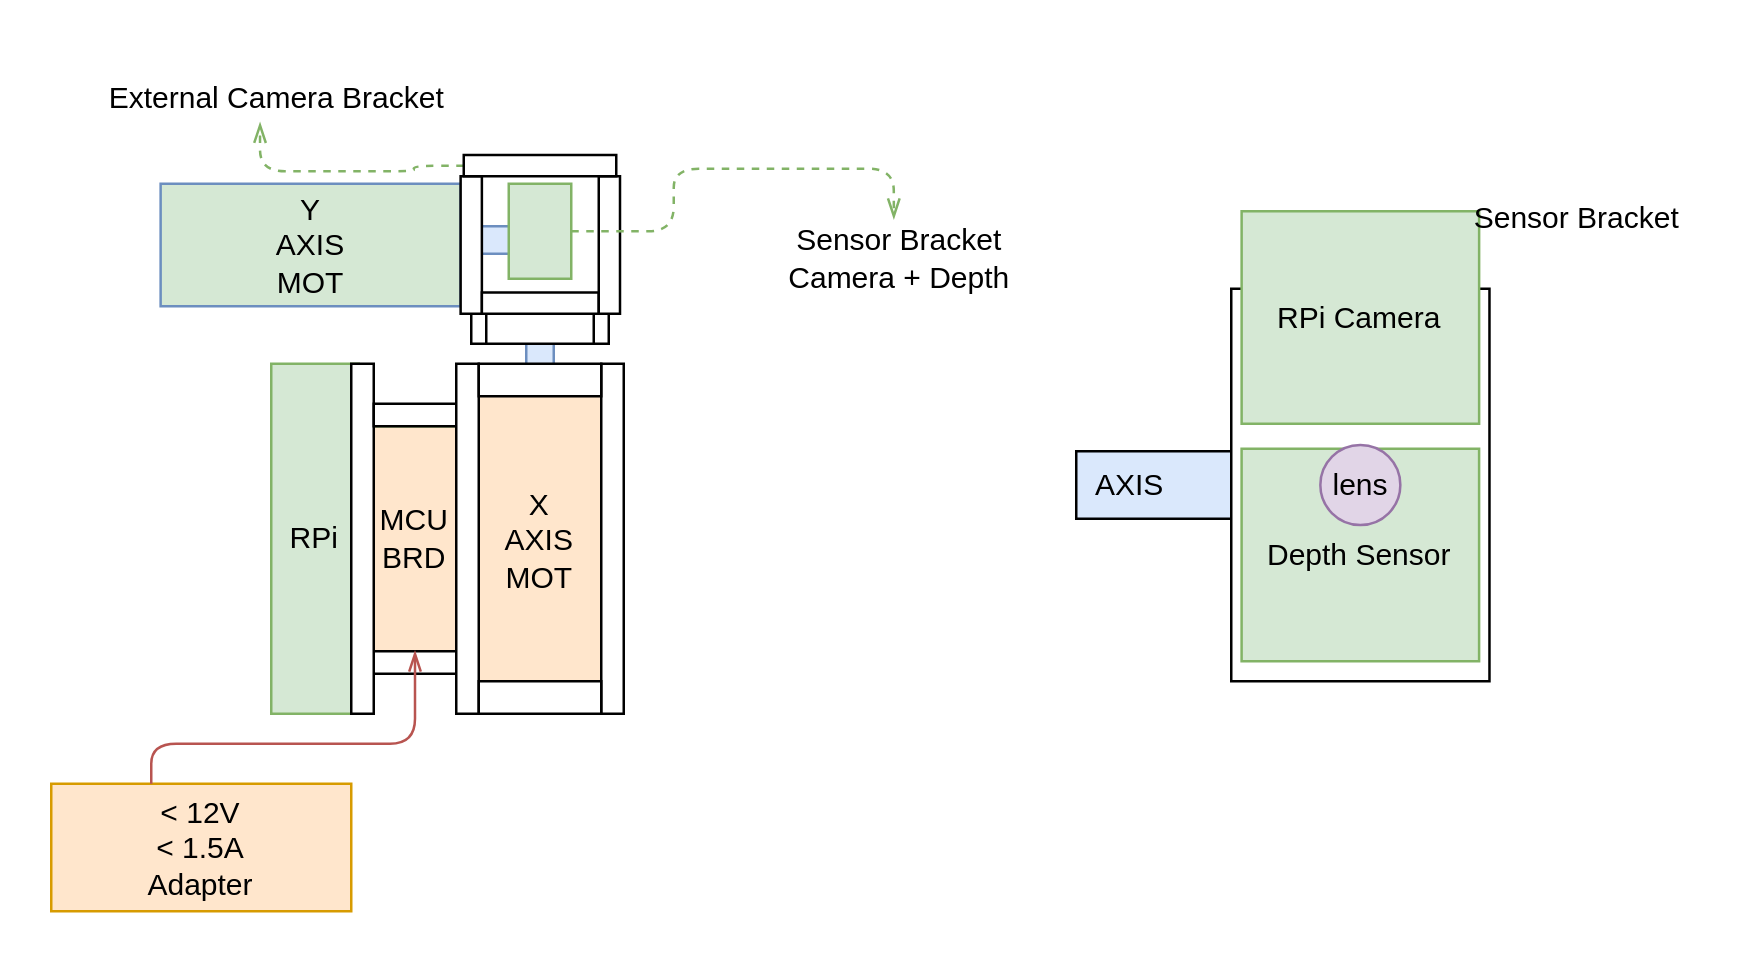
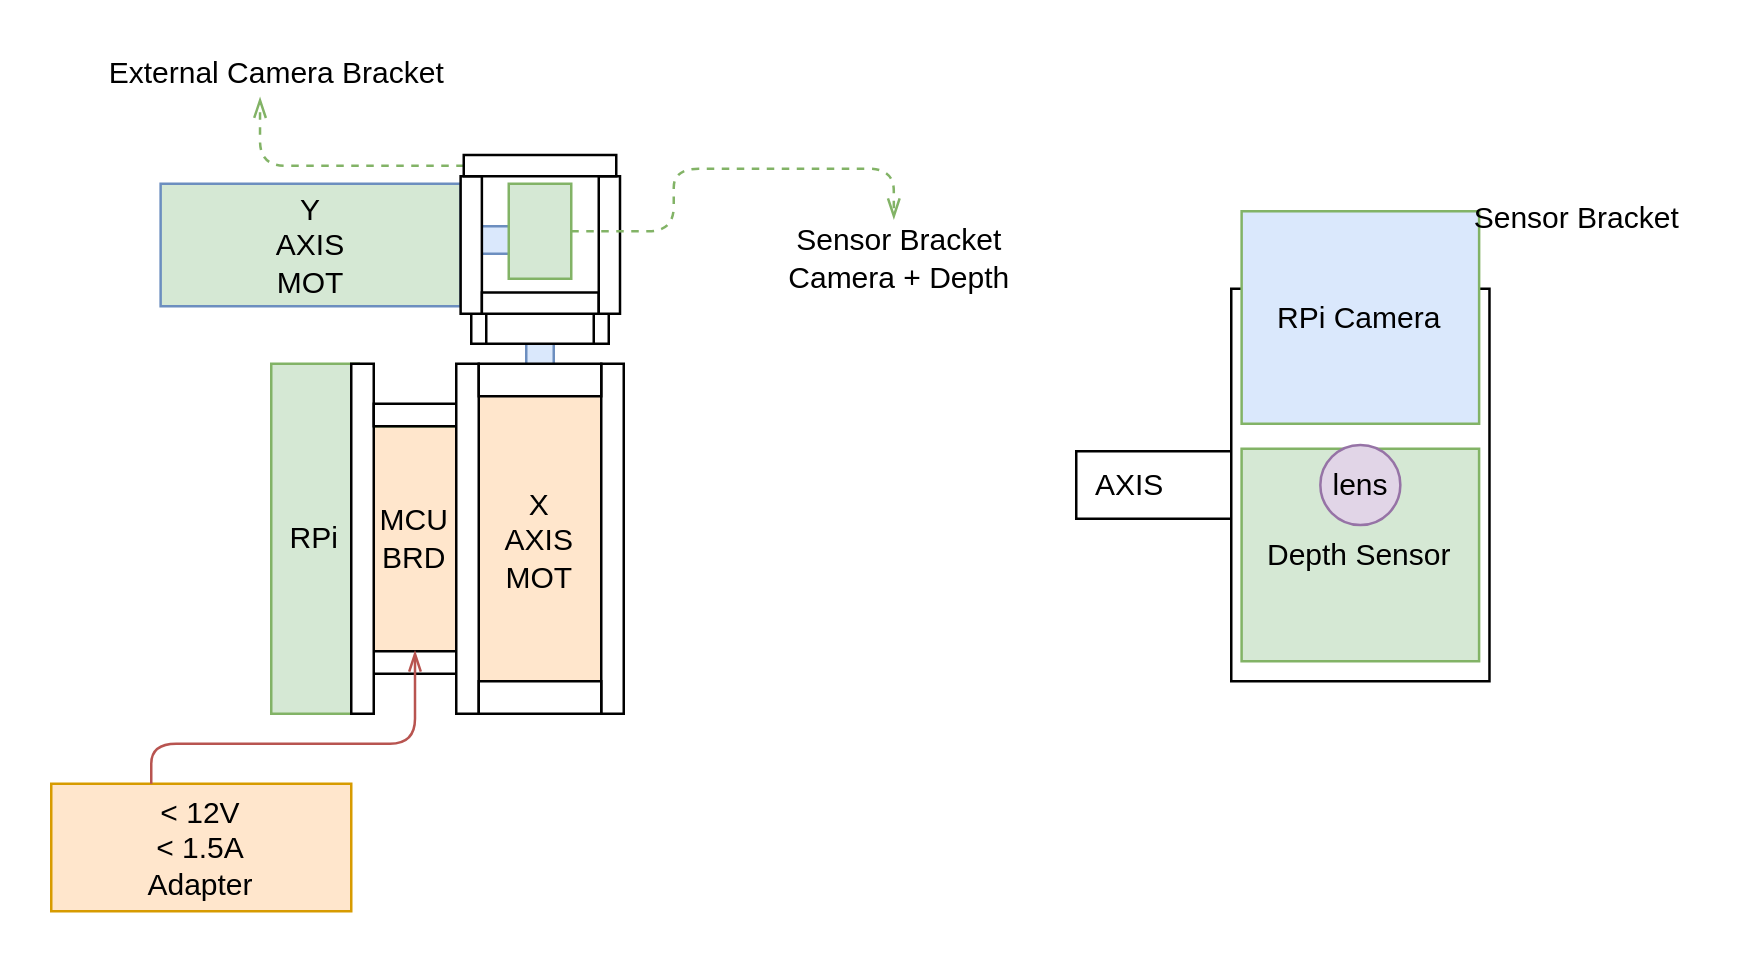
node "External Camera Bracket": moved (276, 99) -> (276, 74)
node "RPi Camera": fillcolor #d5e8d4 -> #dae8fc
node "AXIS": fillcolor #dae8fc -> #ffffff
